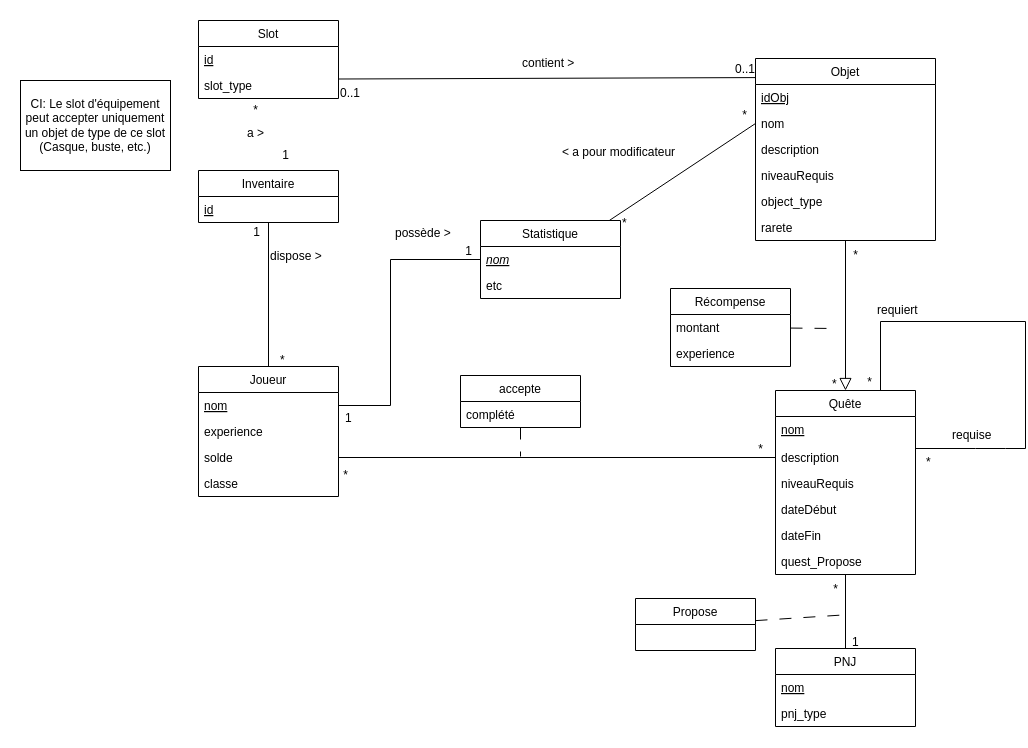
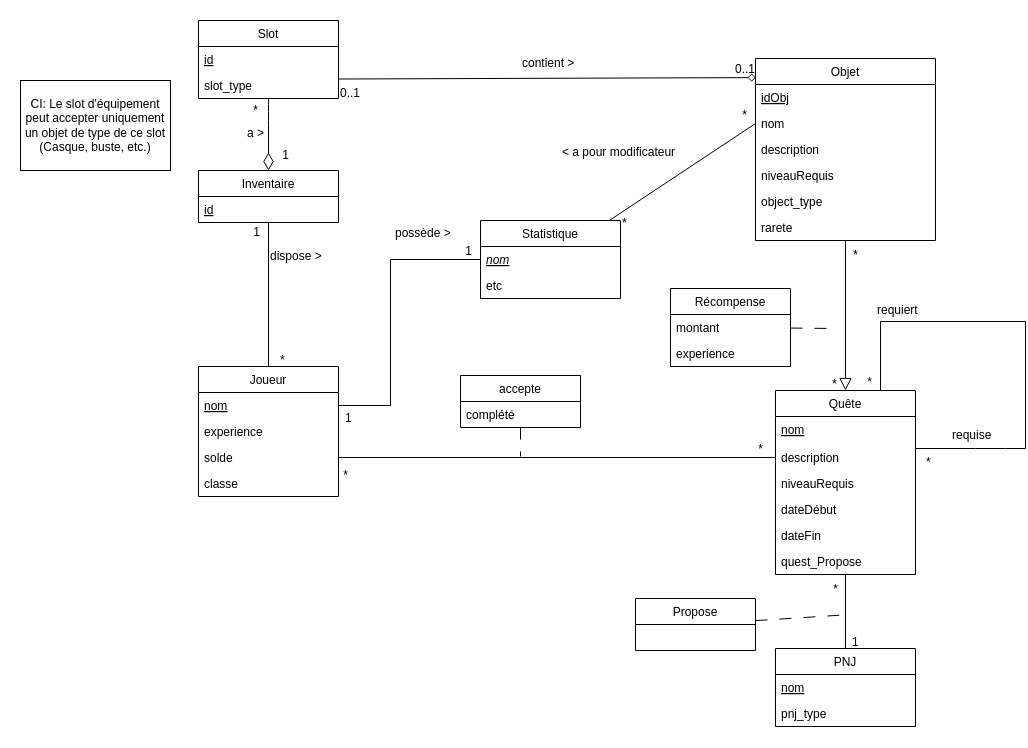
edge "Slot" -- "idObj": arrowhead none -> diamond
edge "Slot" -> "Inventaire": added
